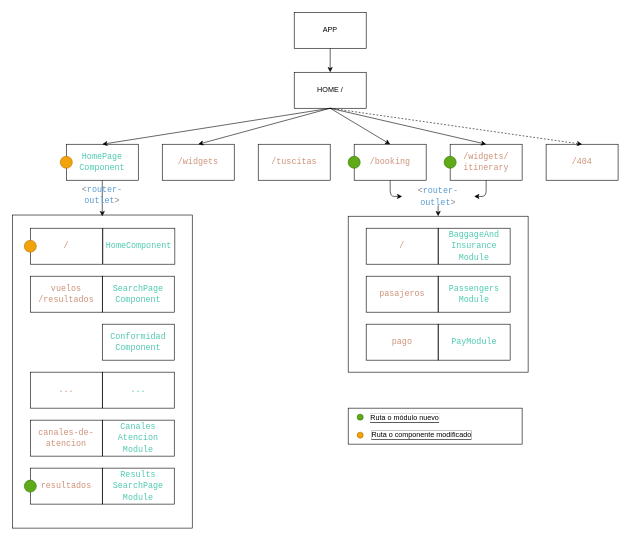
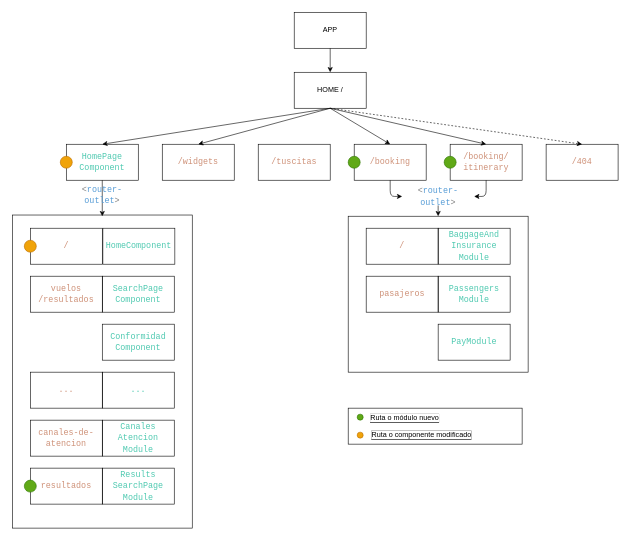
node "/widgets/ itinerary": label "/widgets/ itinerary" -> "/booking/ itinerary"
node "pago": removed
